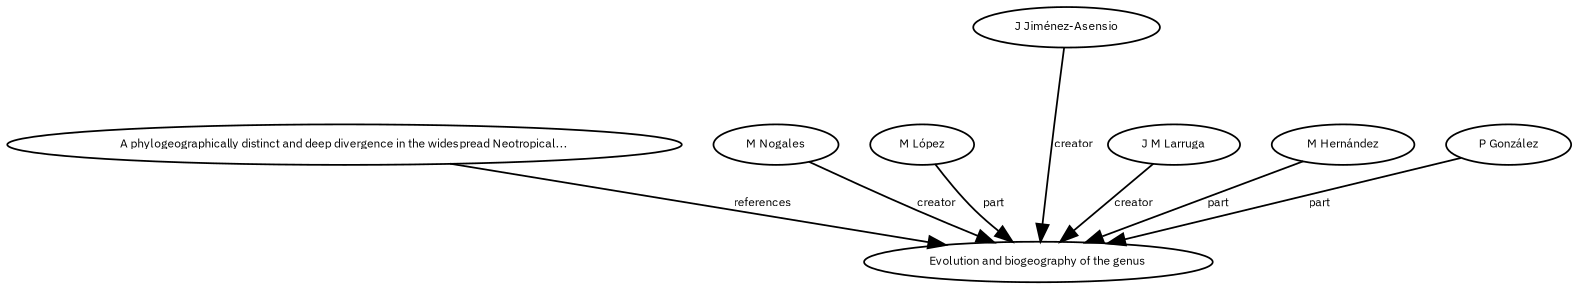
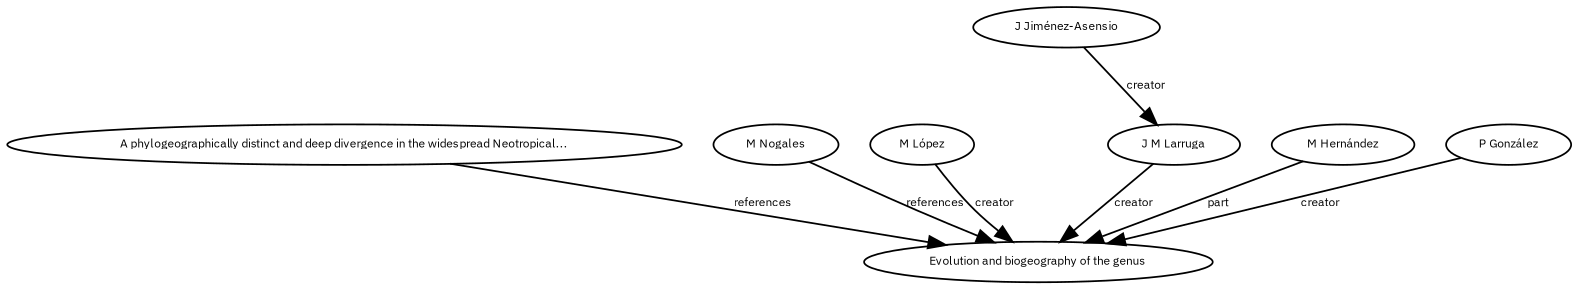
edge "J Jiménez-Asensio" -> "Evolution and biogeography of the genus": now "J Jiménez-Asensio" -> "J M Larruga"
edge "M Nogales" -> "Evolution and biogeography of the genus": label "creator" -> "references"
edge "M López" -> "Evolution and biogeography of the genus": label "part" -> "creator"
edge "P González" -> "Evolution and biogeography of the genus": label "part" -> "creator"
